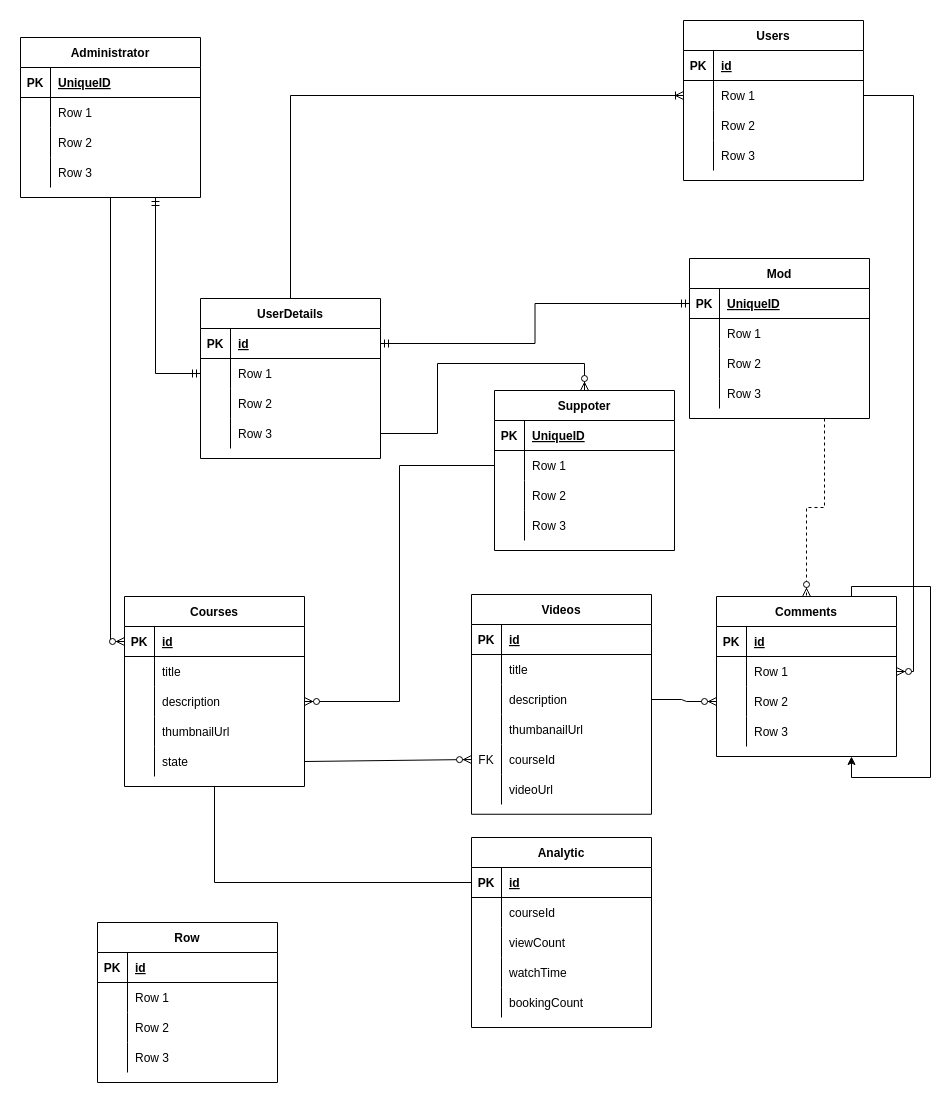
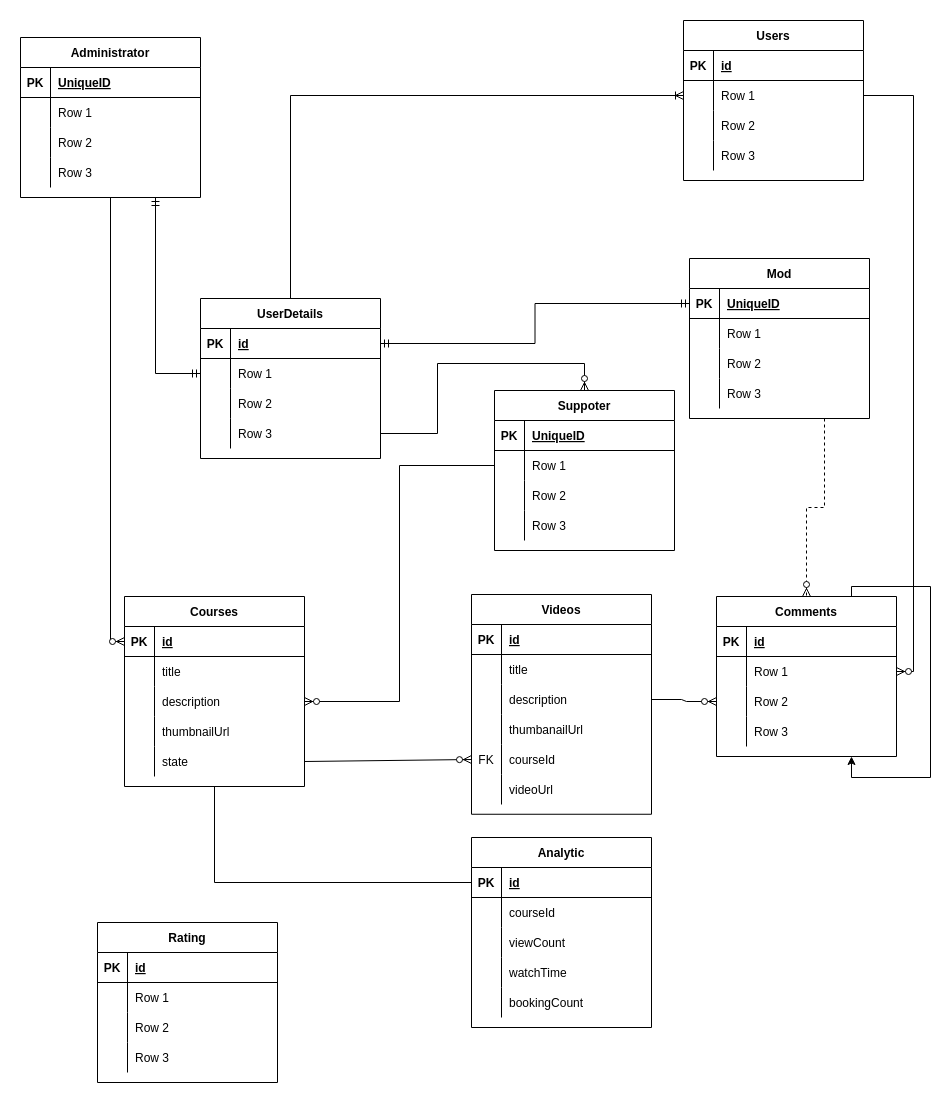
node "Row": label "Row" -> "Rating"
